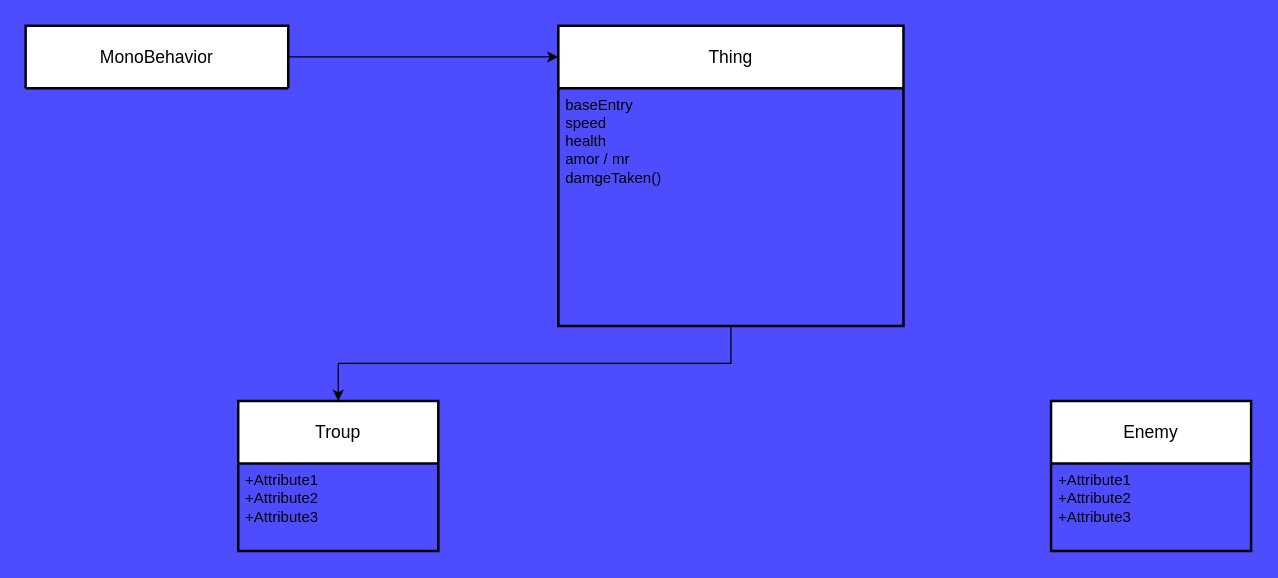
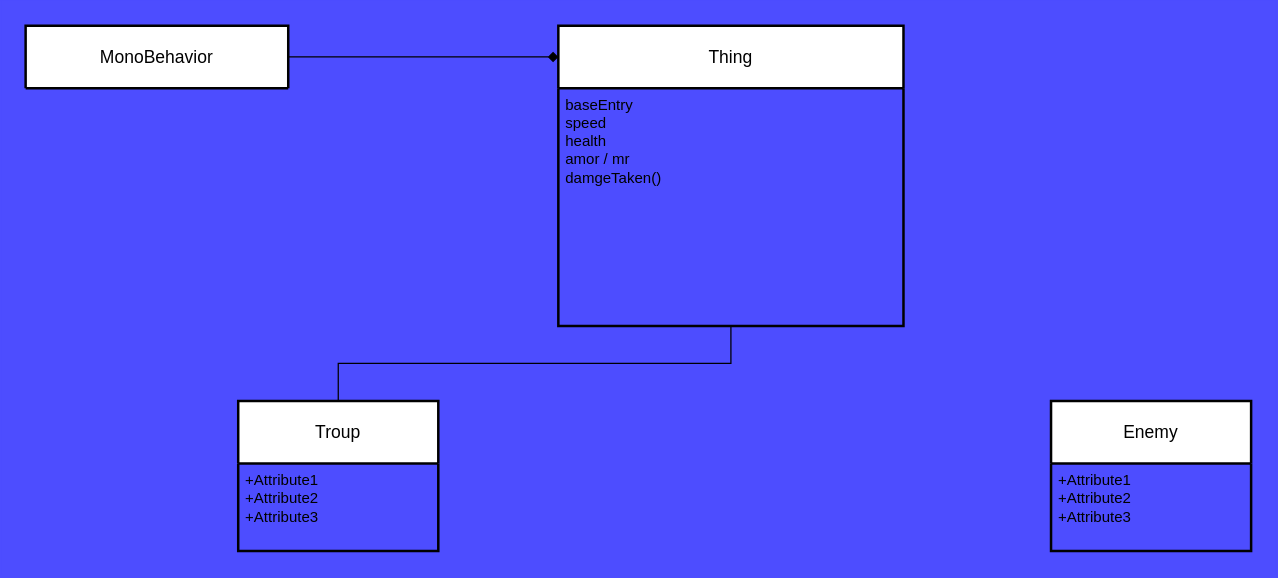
edge "MonoBehavior" -> "Thing": arrowhead classic -> diamond
edge "baseEntry speed health amor / mr damgeTaken()" -> "Troup": arrowhead classic -> none
